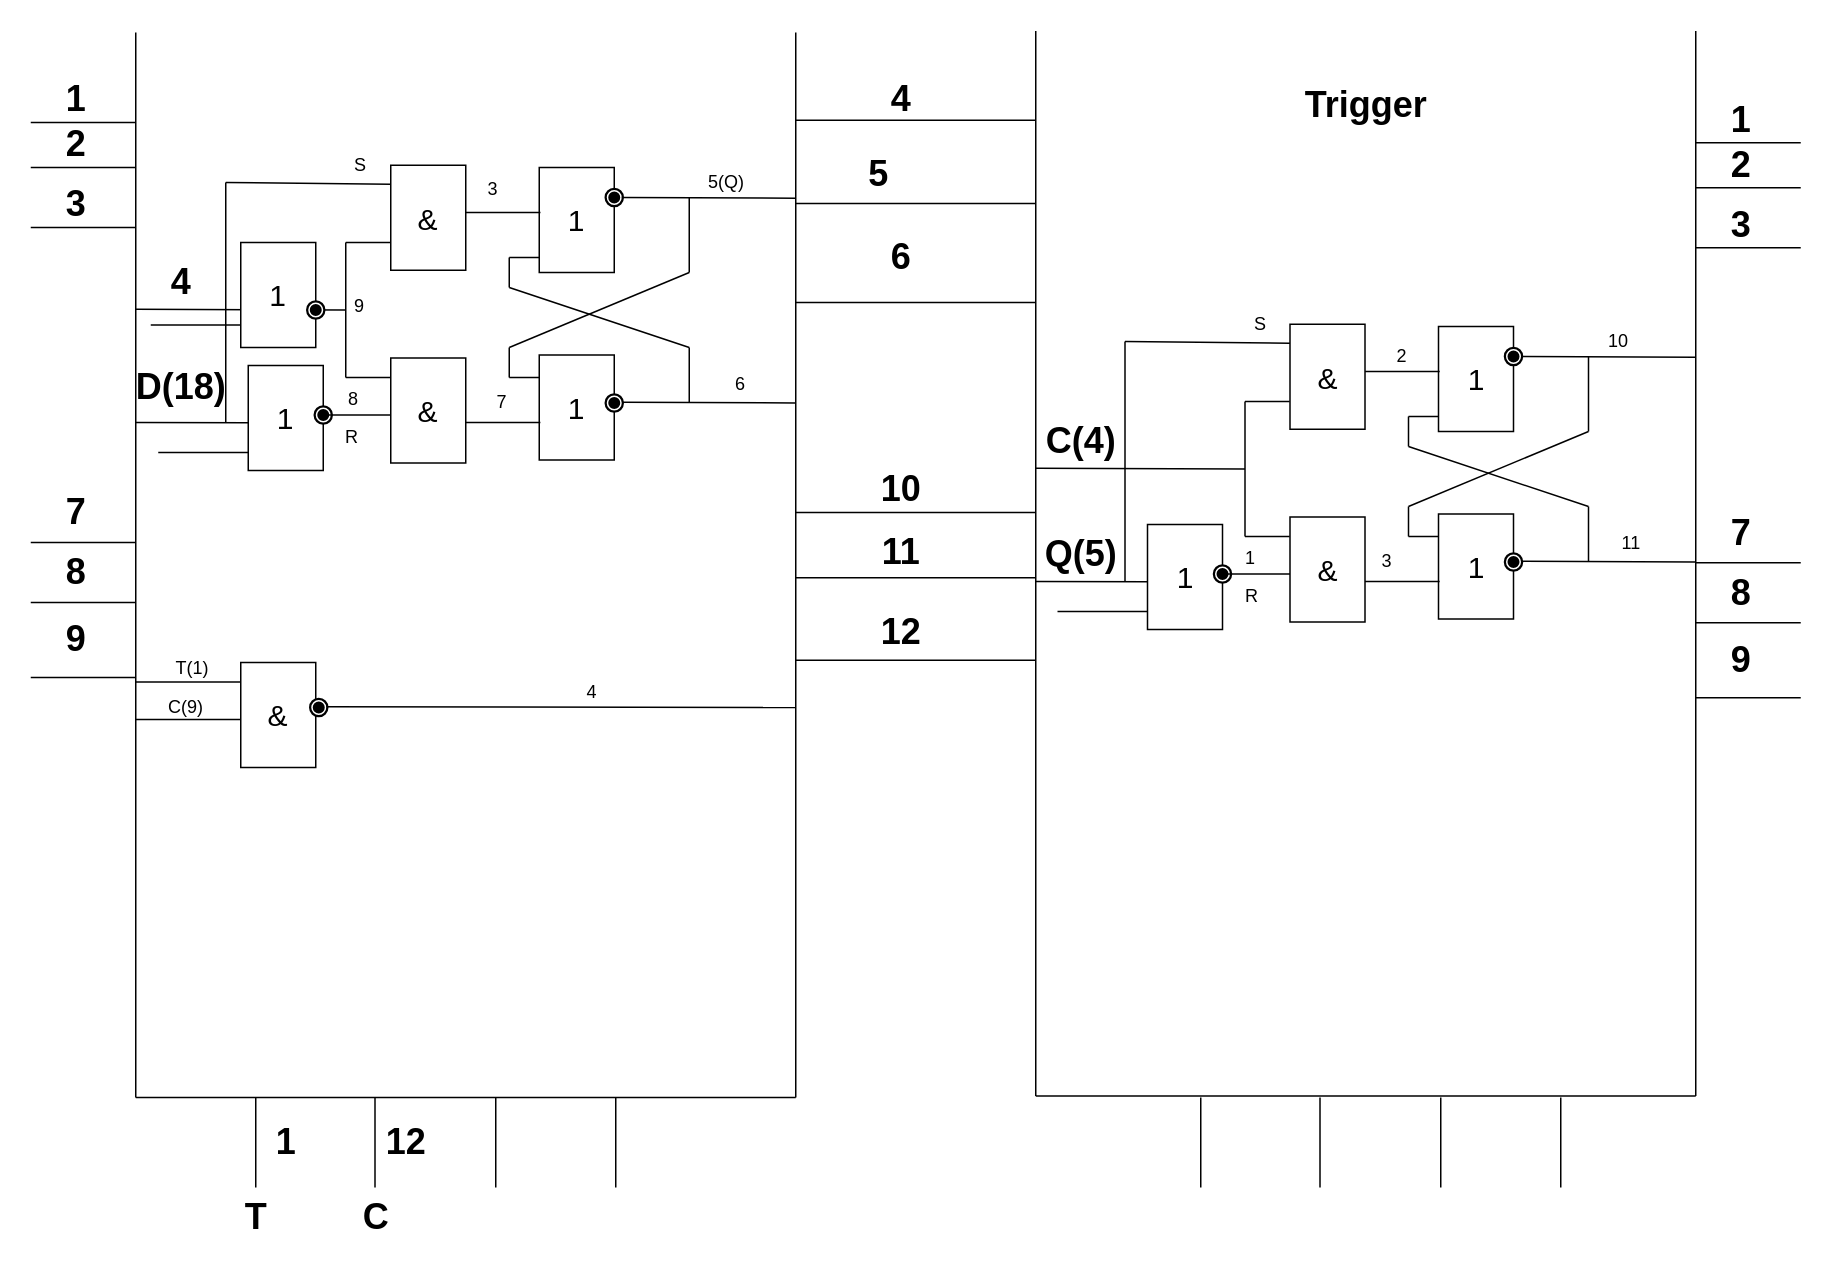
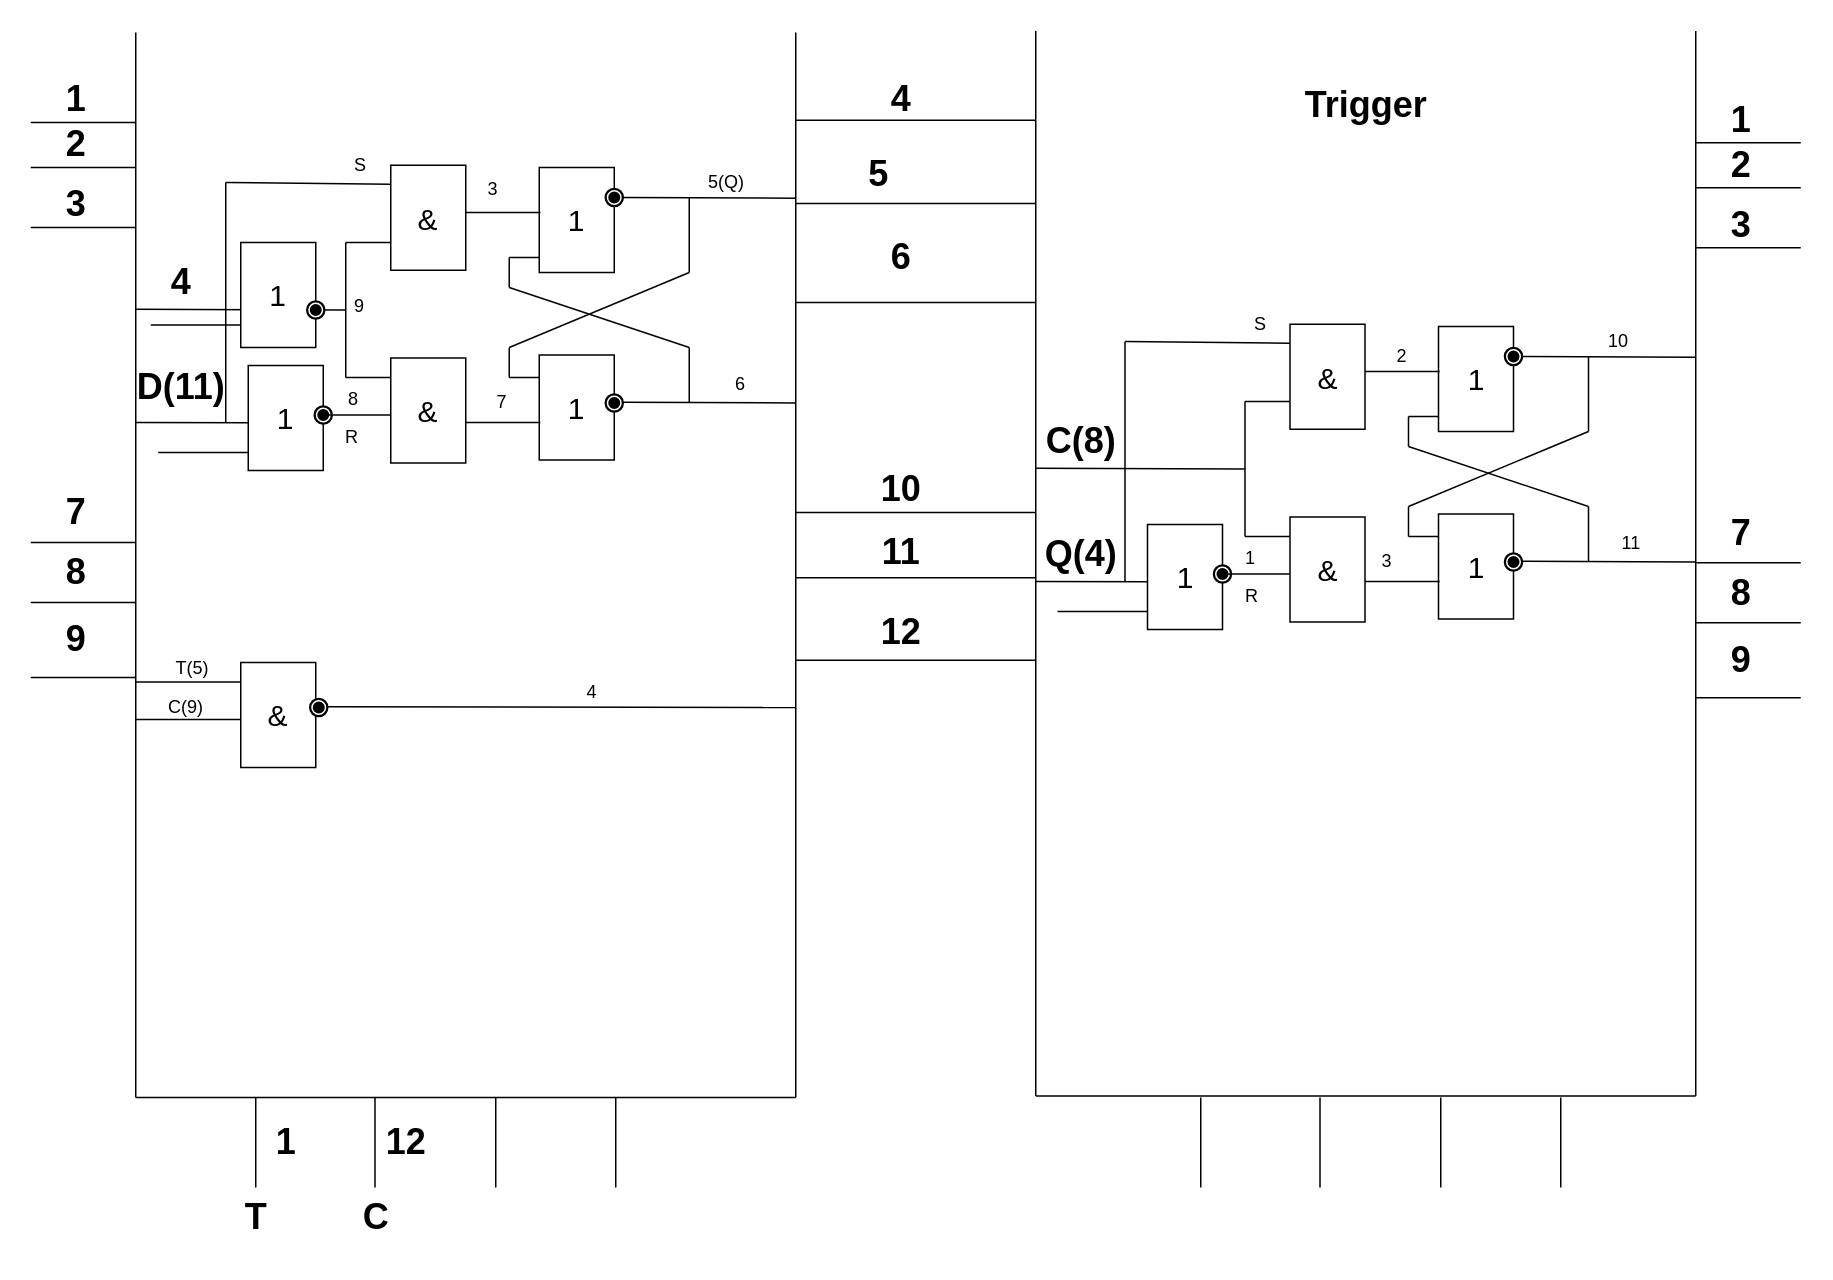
node "D(18)": label "D(18)" -> "D(11)"
node "C(4)": label "C(4)" -> "C(8)"
node "Q(5)": label "Q(5)" -> "Q(4)"
node "T(1)": label "T(1)" -> "T(5)"
